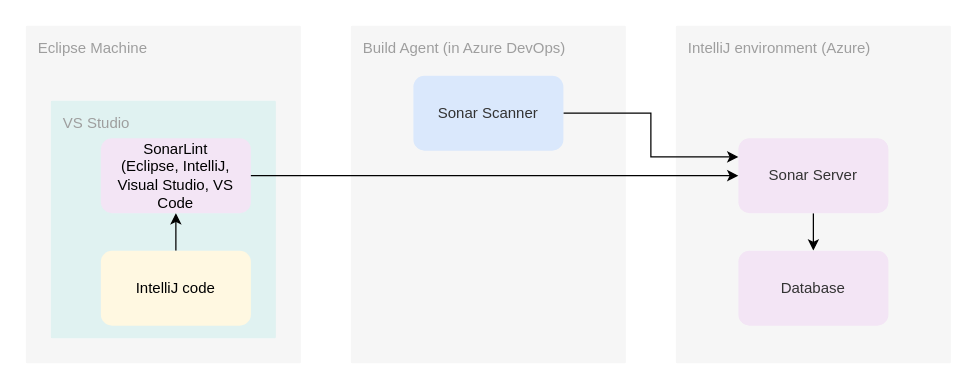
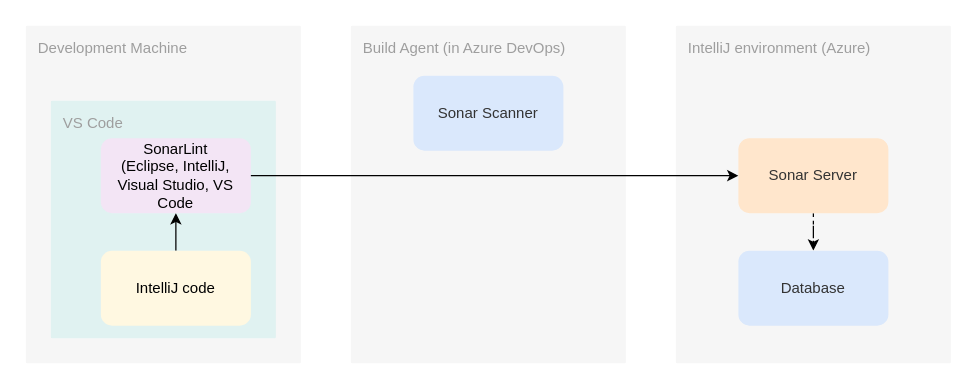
node "Eclipse Machine": label "Eclipse Machine" -> "Development Machine"
node "VS Studio": label "VS Studio" -> "VS Code"
edge "Sonar Scanner" -> "Sonar Server": removed
node "Sonar Server": fillcolor #f3e5f5 -> #ffe6cc
edge "Sonar Server" -> "Database": style solid -> dashed
node "Database": fillcolor #f3e5f5 -> #dae8fc
